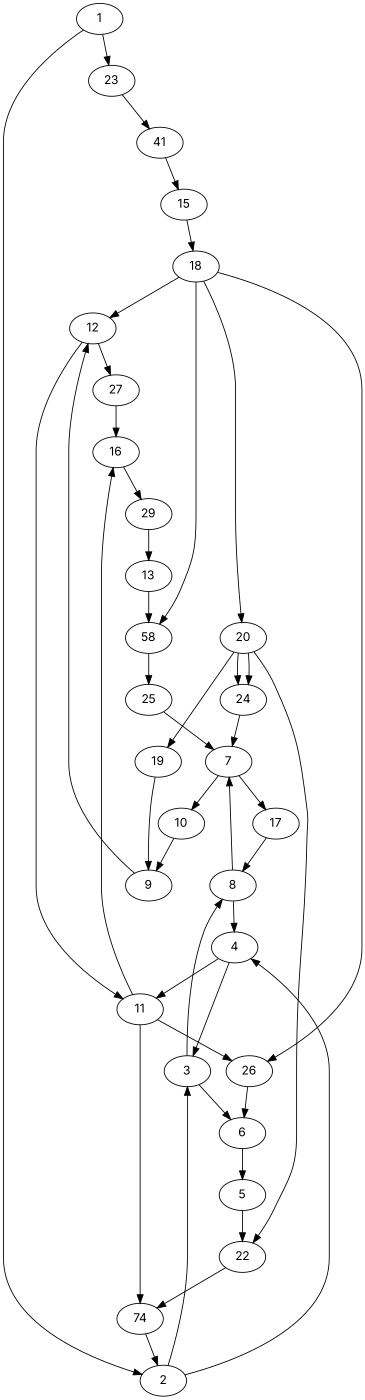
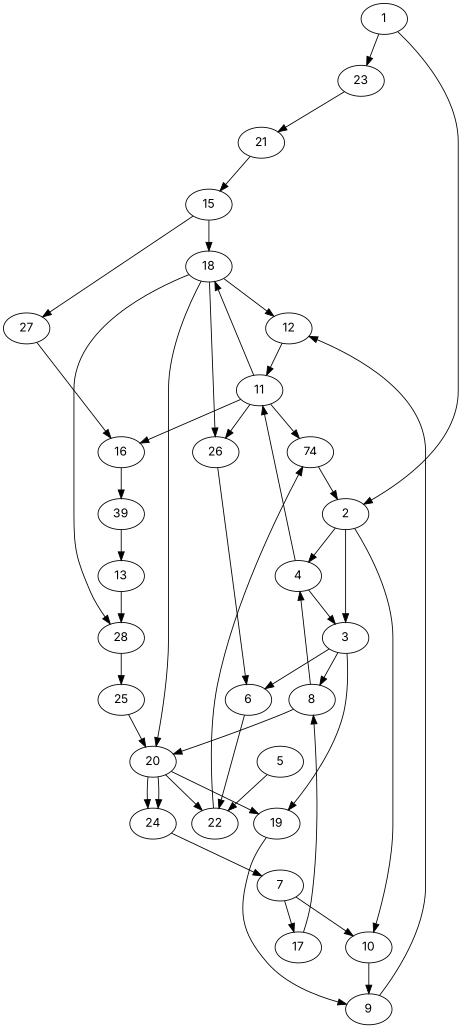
node "41": label "41" -> "21"
edge "11" -> "18": added
edge "12" -> "27": now "15" -> "27"
node "29": label "29" -> "39"
node "58": label "58" -> "28"
edge "2" -> "10": added
edge "25" -> "7": now "25" -> "20"
edge "3" -> "19": added
edge "8" -> "7": now "8" -> "20"
edge "6" -> "5": now "6" -> "22"
